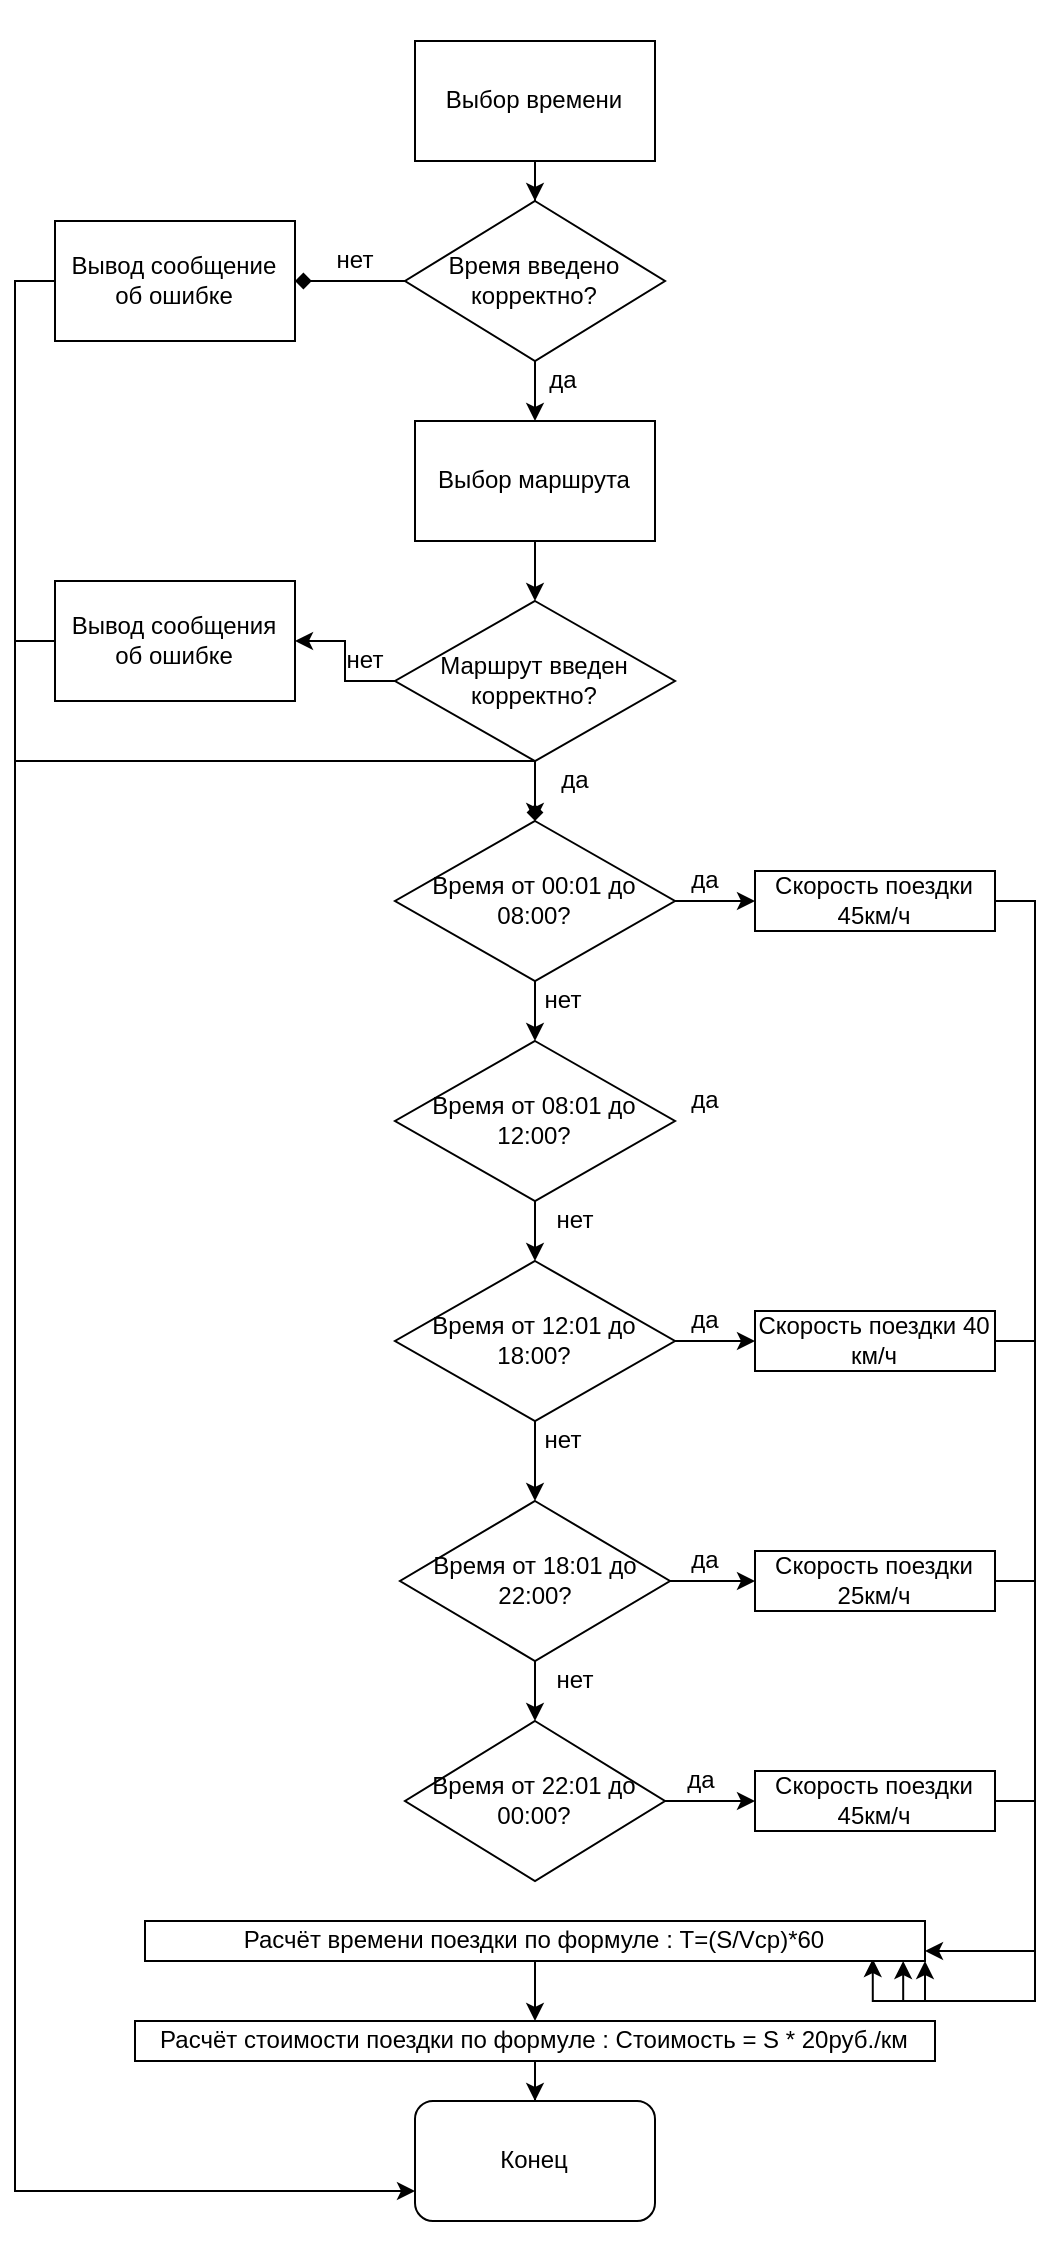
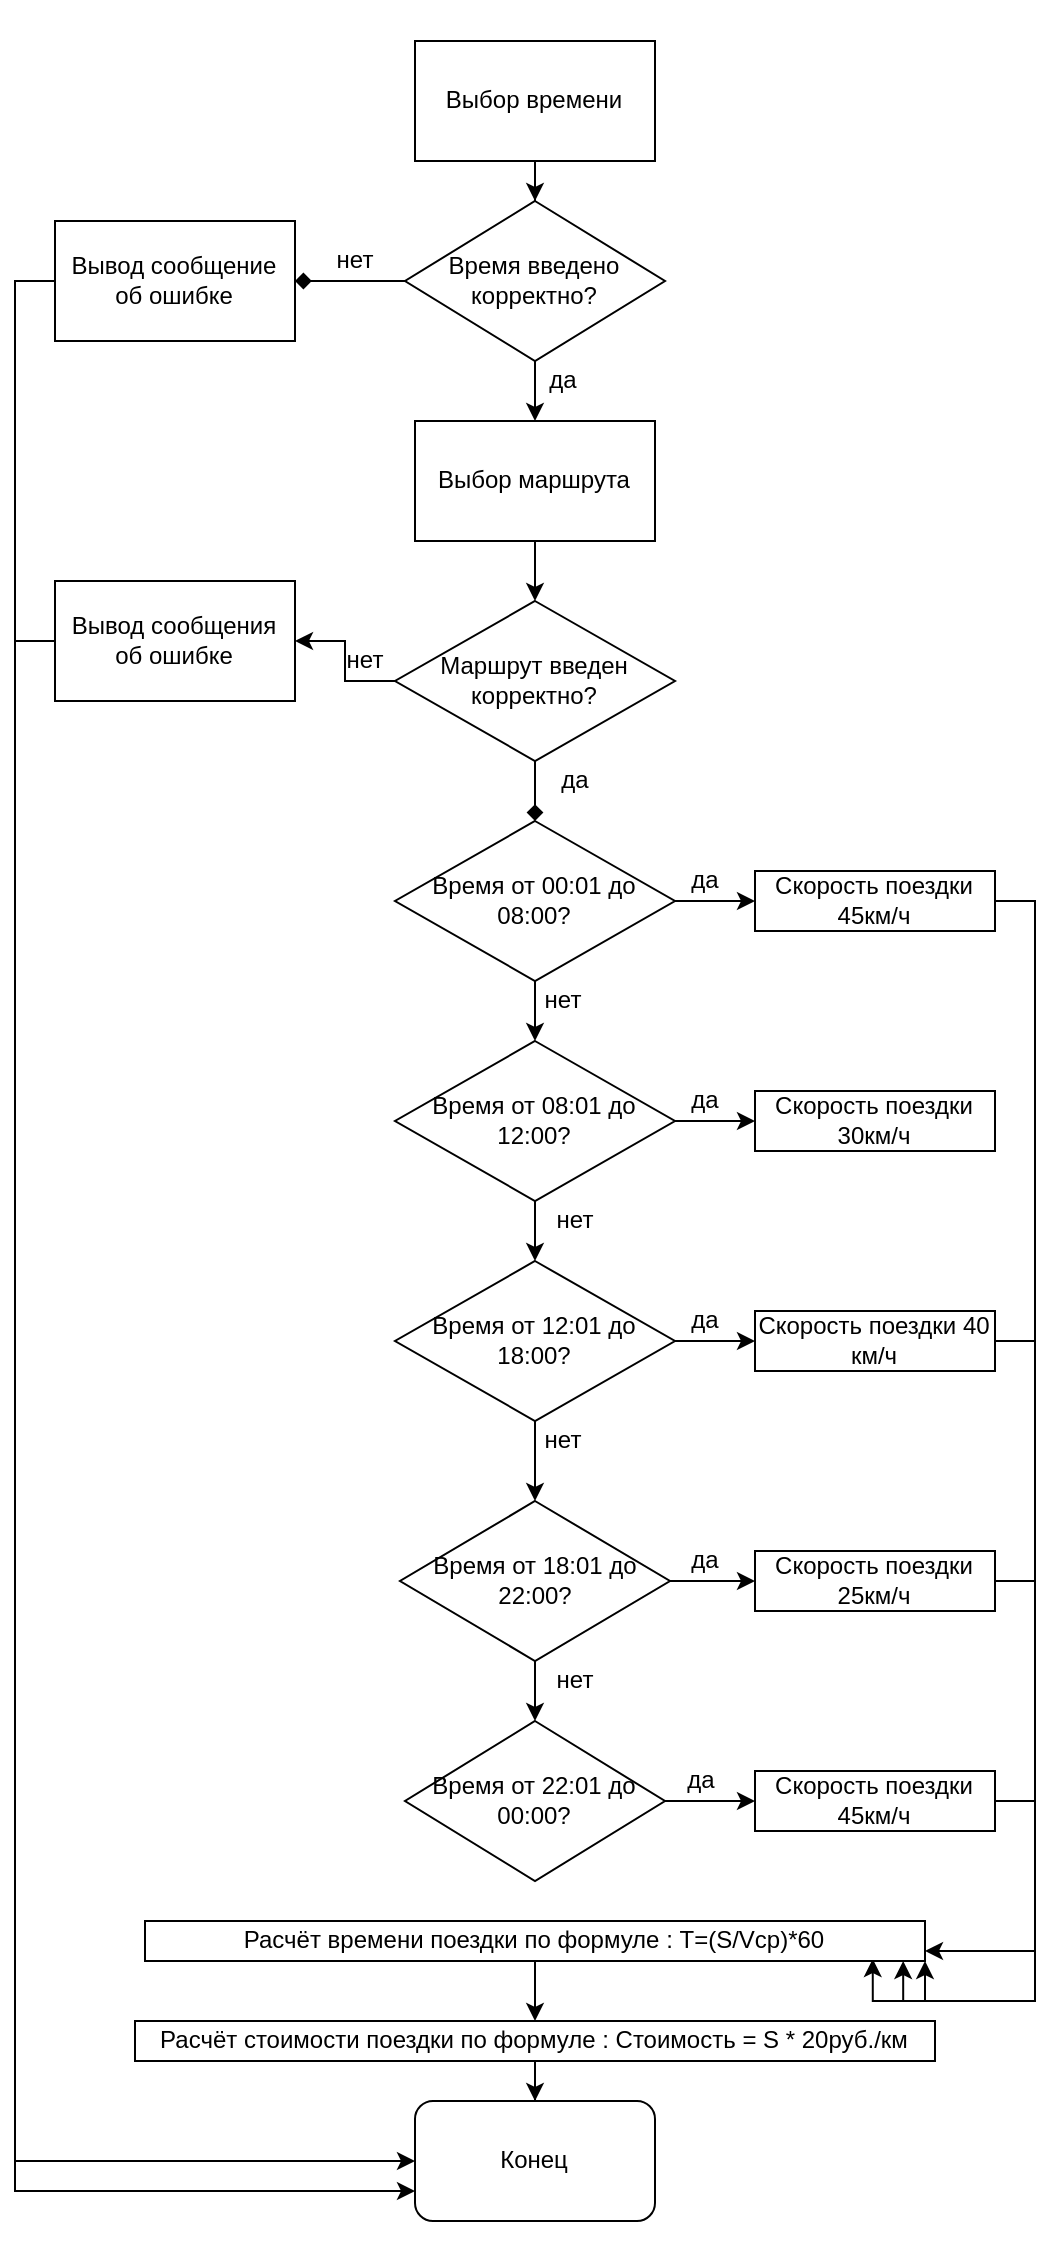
edge "Вывод сообщения об ошибке" -> "Время от 00:01 до 08:00?": now "Вывод сообщения об ошибке" -> "Конец"
edge "Время от 08:01 до 12:00?" -> "Скорость поездки 30км/ч": added
node "Скорость поездки 30км/ч": added
